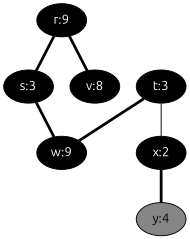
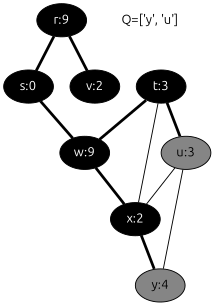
node "Q=['y', 'u']": added
node "s:3": label "s:3" -> "s:0"
node "v:8": label "v:8" -> "v:2"
node "u:3": added
edge "w:9" -- "x:2": added
